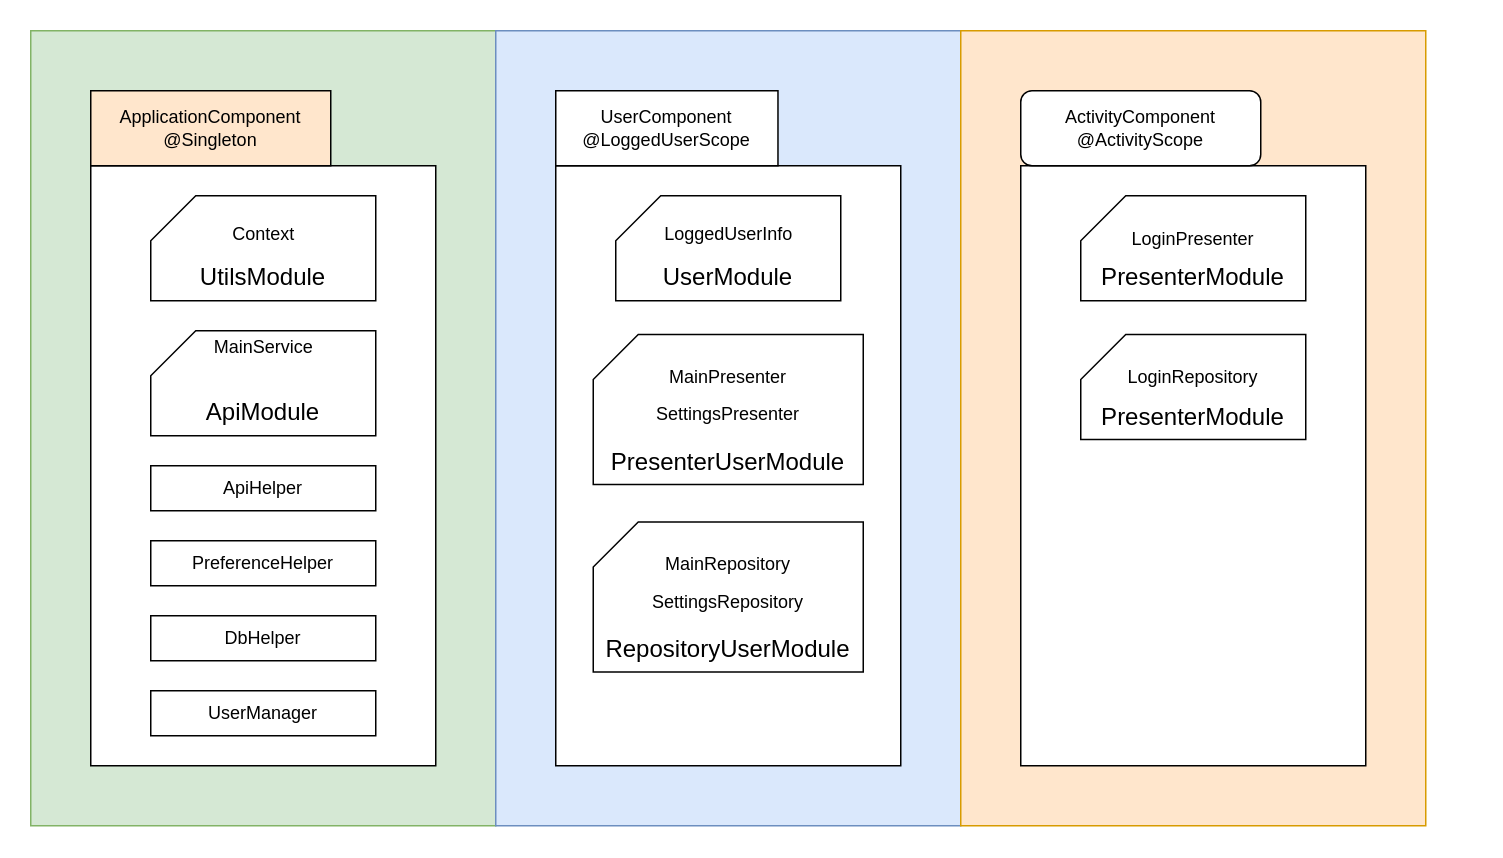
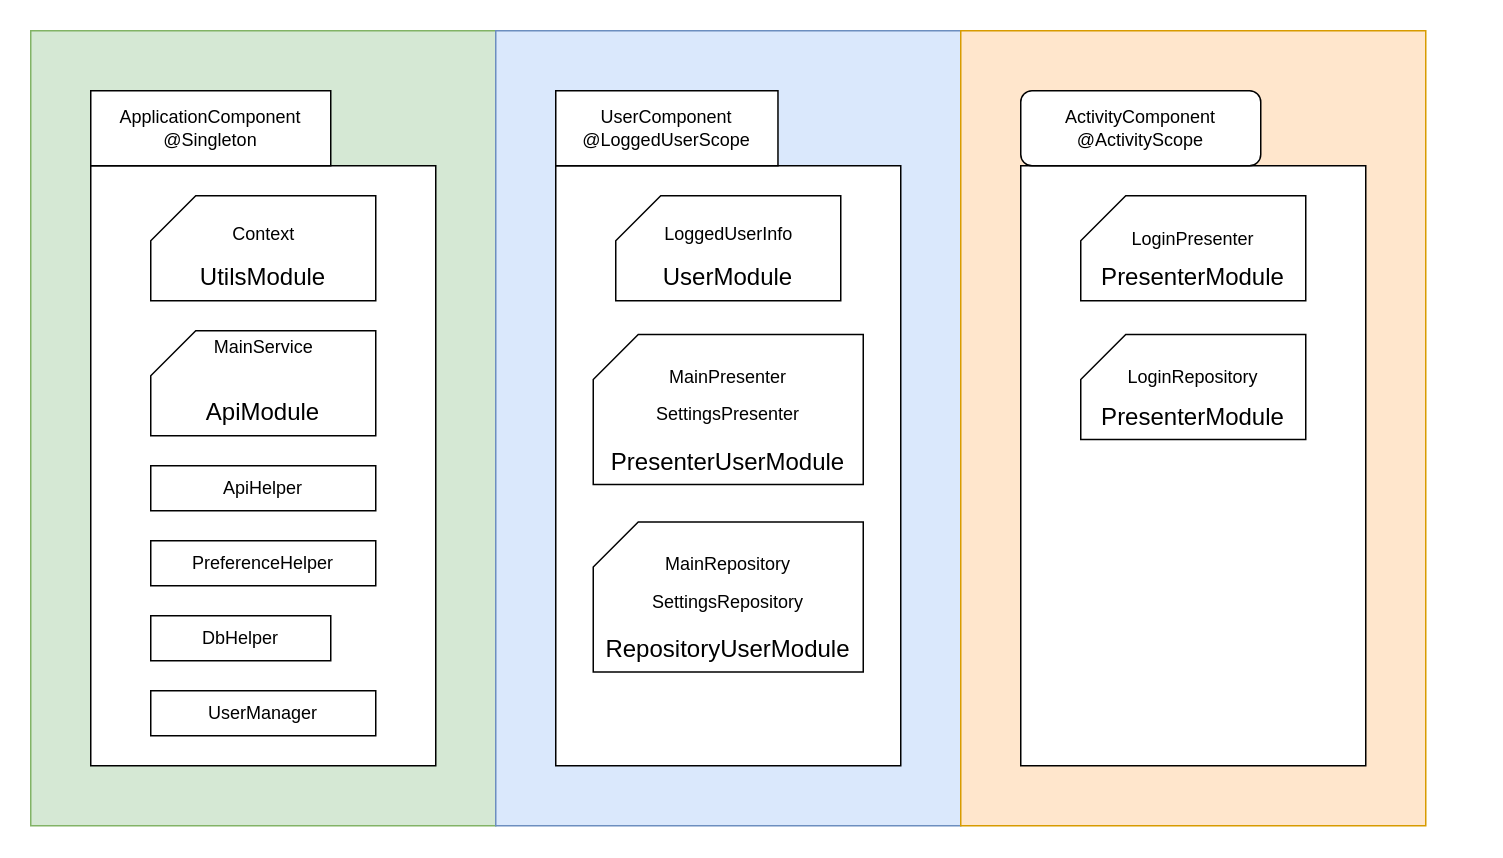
node "ApplicationComponent @Singleton": fillcolor #ffe6cc -> #ffffff
node "DbHelper": size 225x45 -> 180x45
